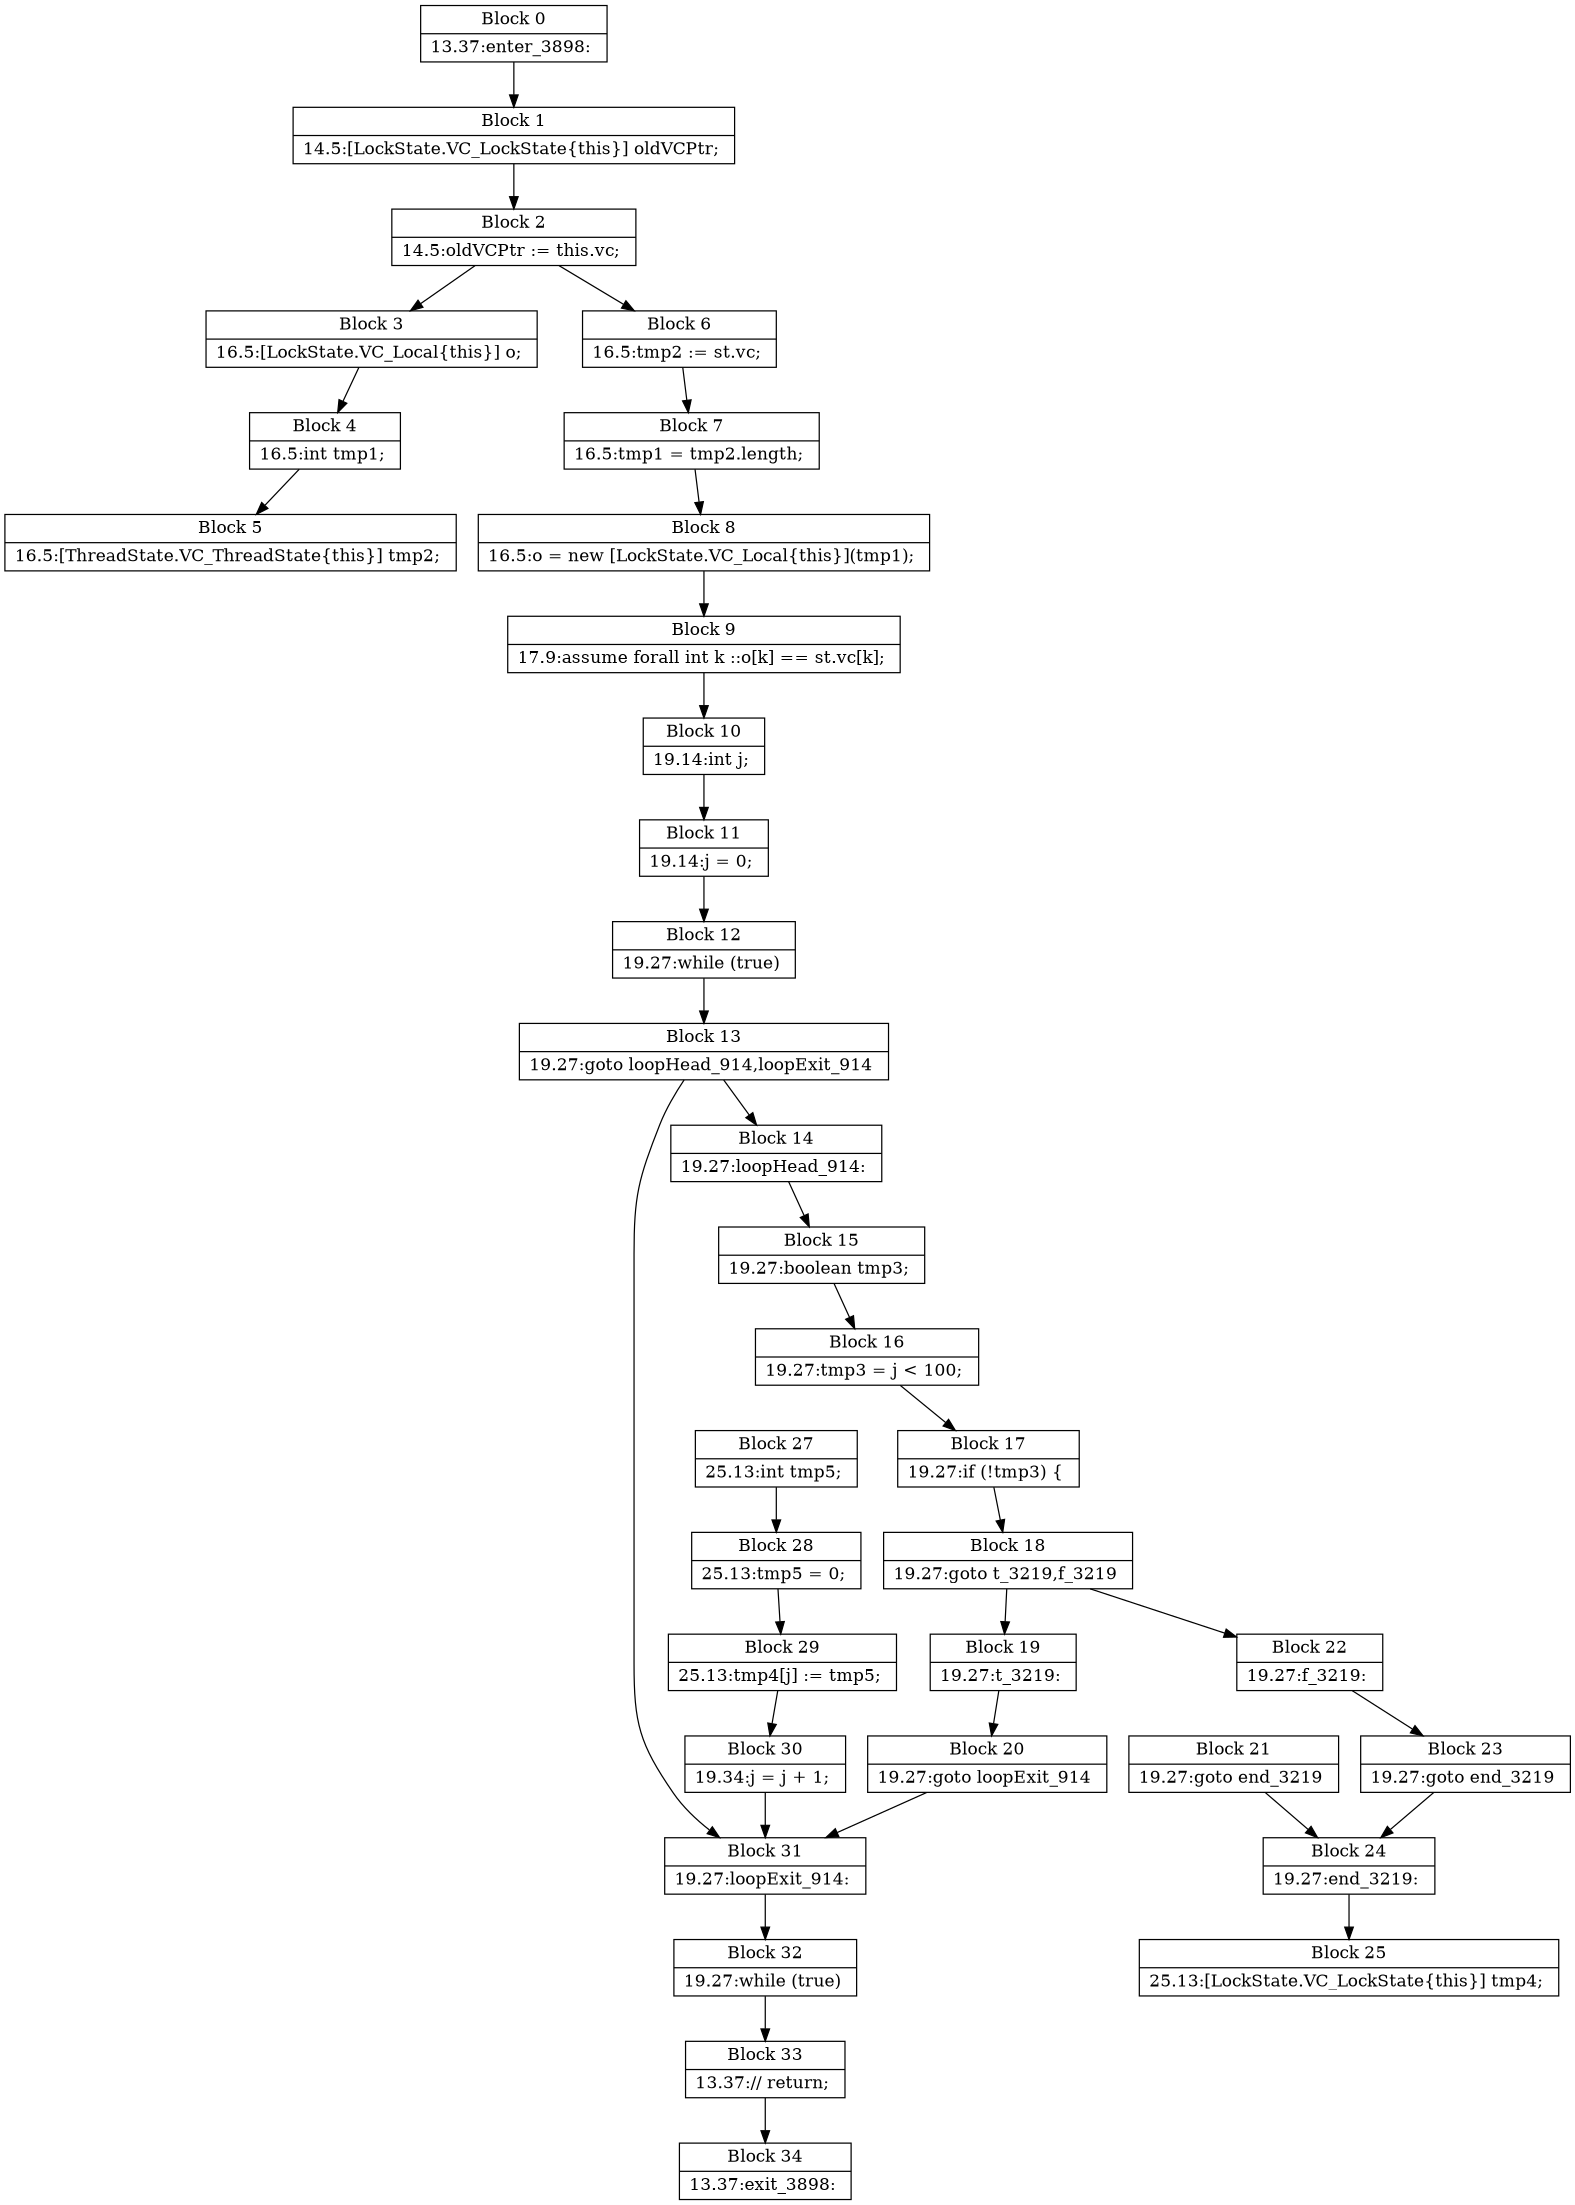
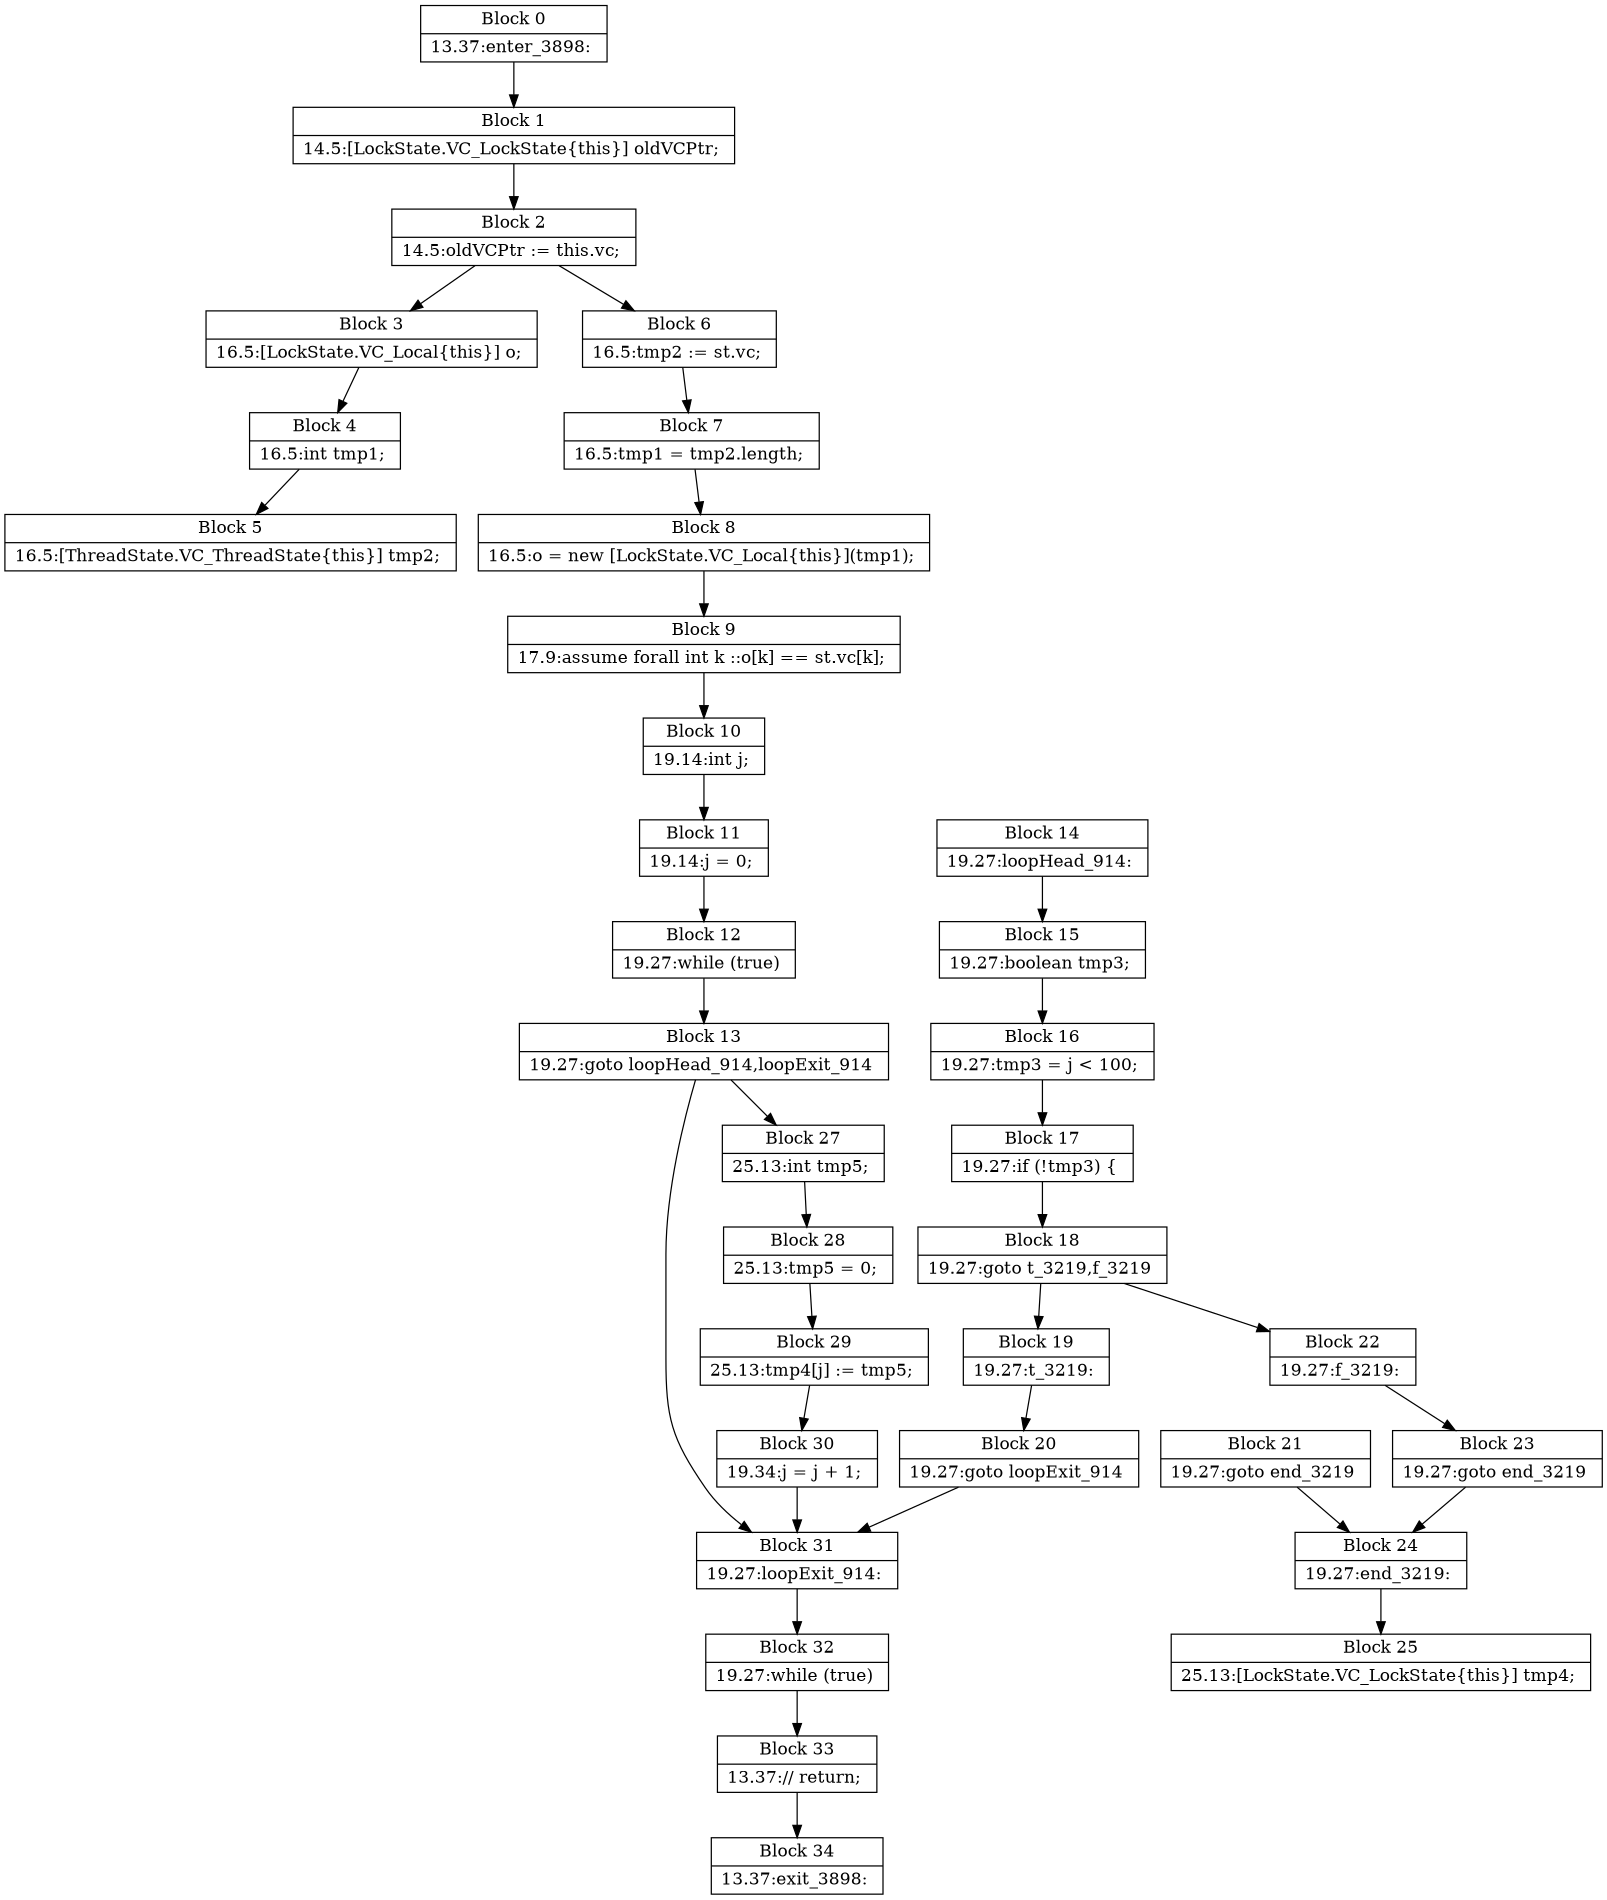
edge "Block 13" -> "Block 14": now "Block 13" -> "Block 27"
